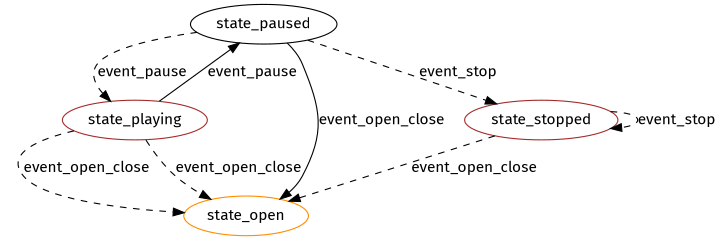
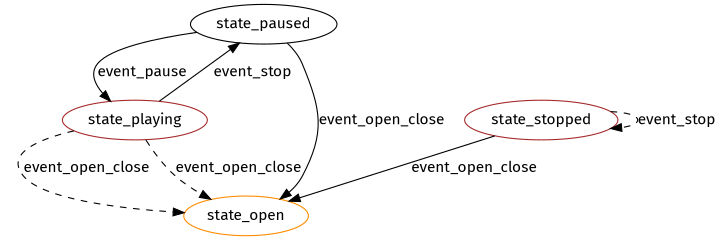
edge "state_paused" -> "state_playing": style dashed -> solid
edge "state_paused" -> "state_stopped": removed, label "event_stop"
edge "state_playing" -> "state_paused": label "event_pause" -> "event_stop"
edge "state_stopped" -> "state_open": style dashed -> solid
